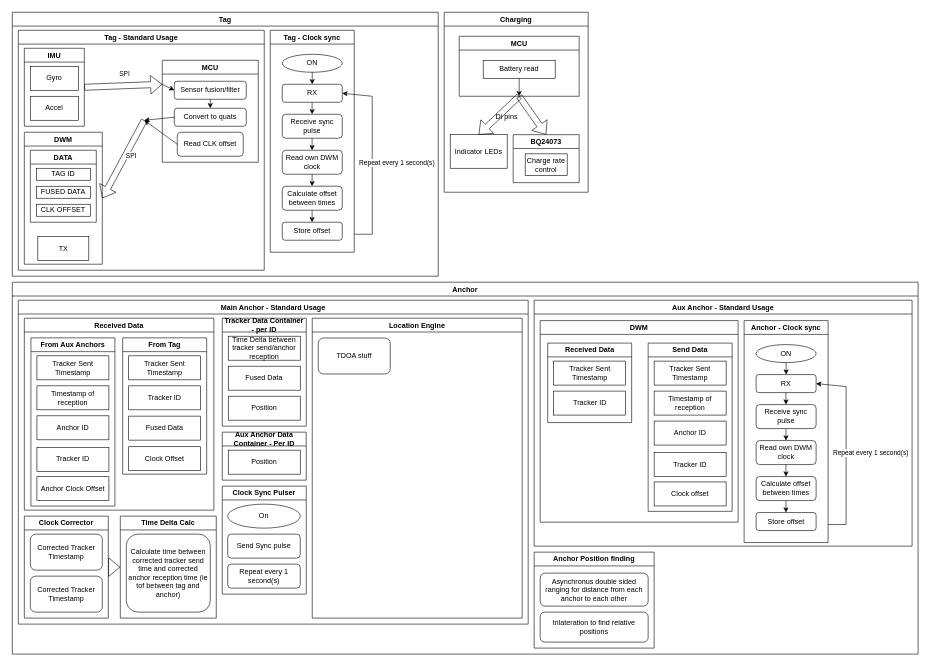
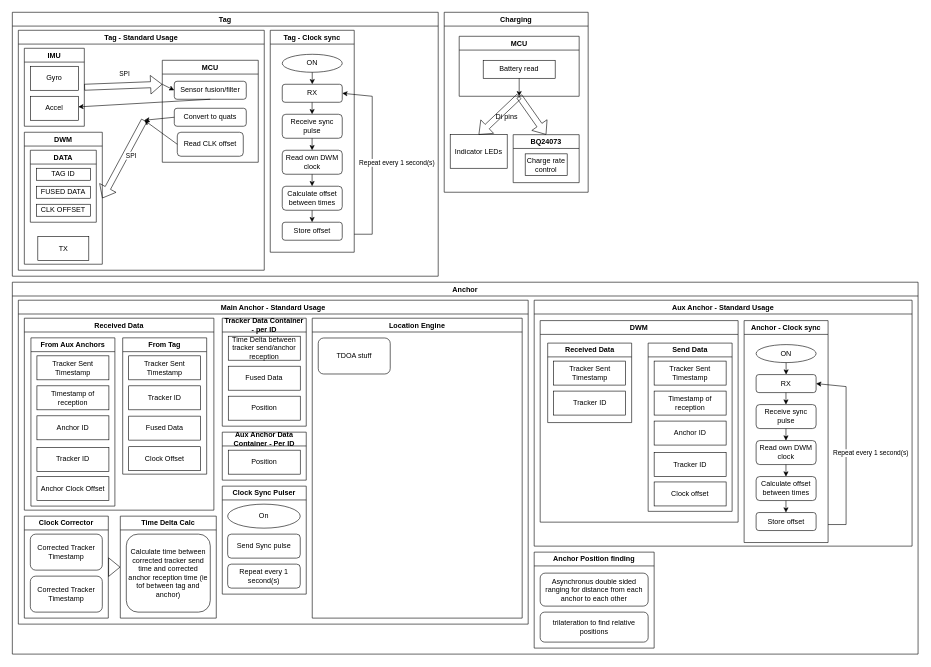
edge "Sensor fusion/filter" -> "Convert to quats": now "Sensor fusion/filter" -> "Accel"
